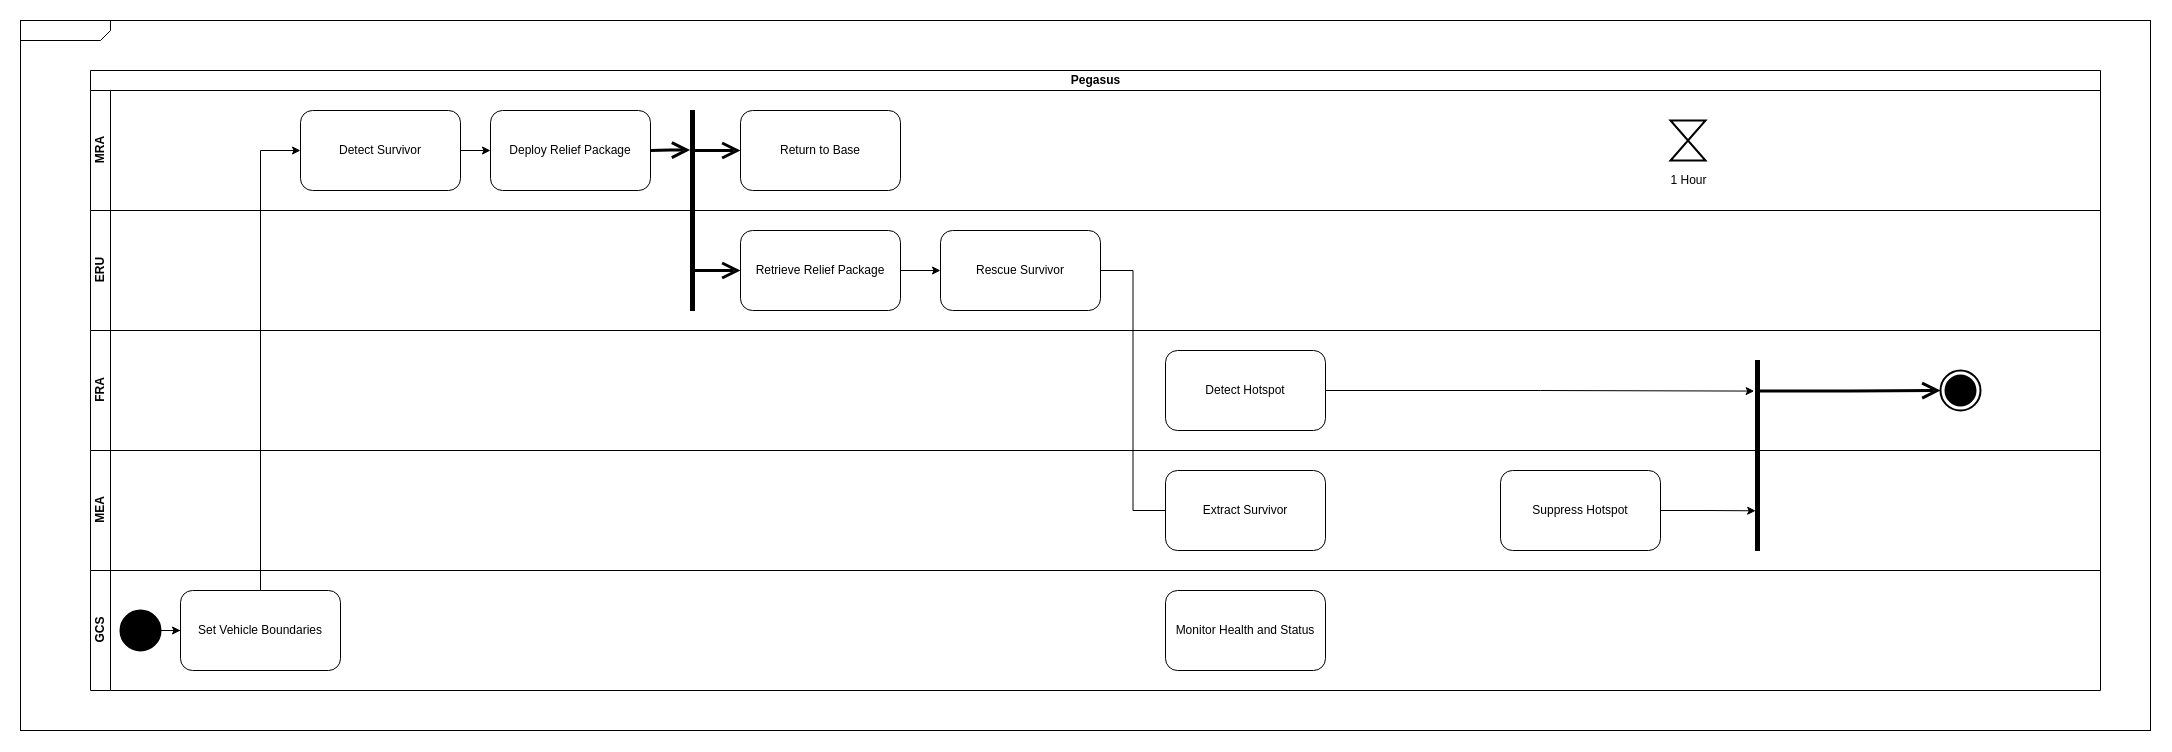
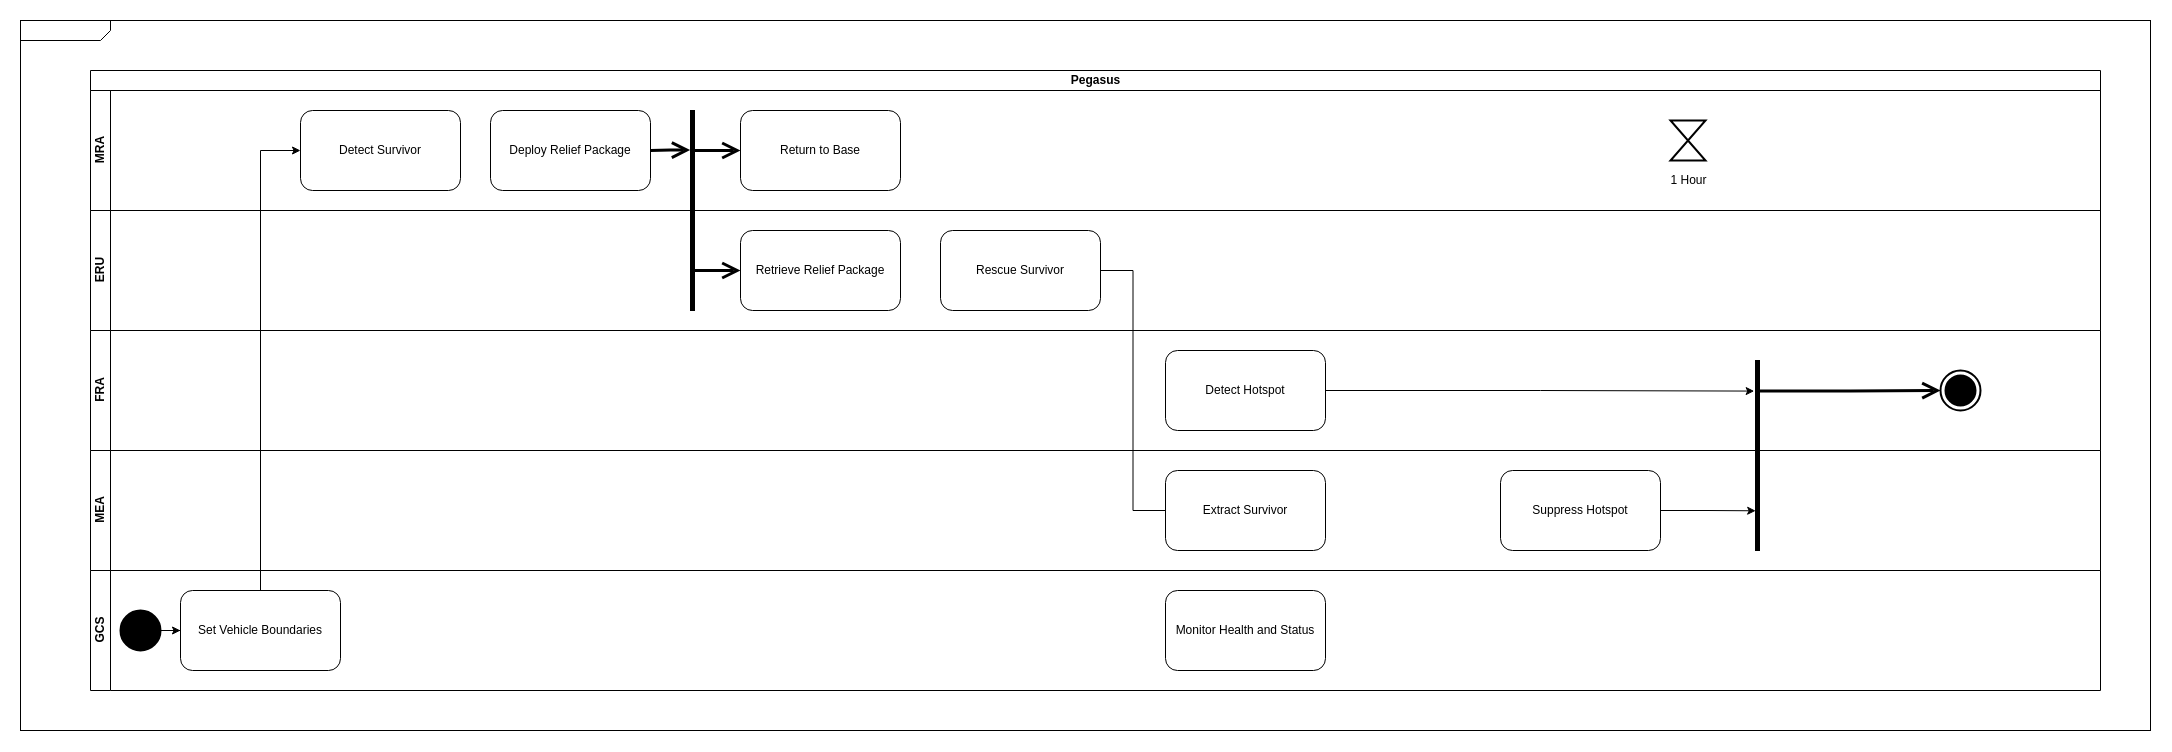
edge "Detect Survivor" -> "Deploy Relief Package": removed
edge "Retrieve Relief Package" -> "Rescue Survivor": removed
